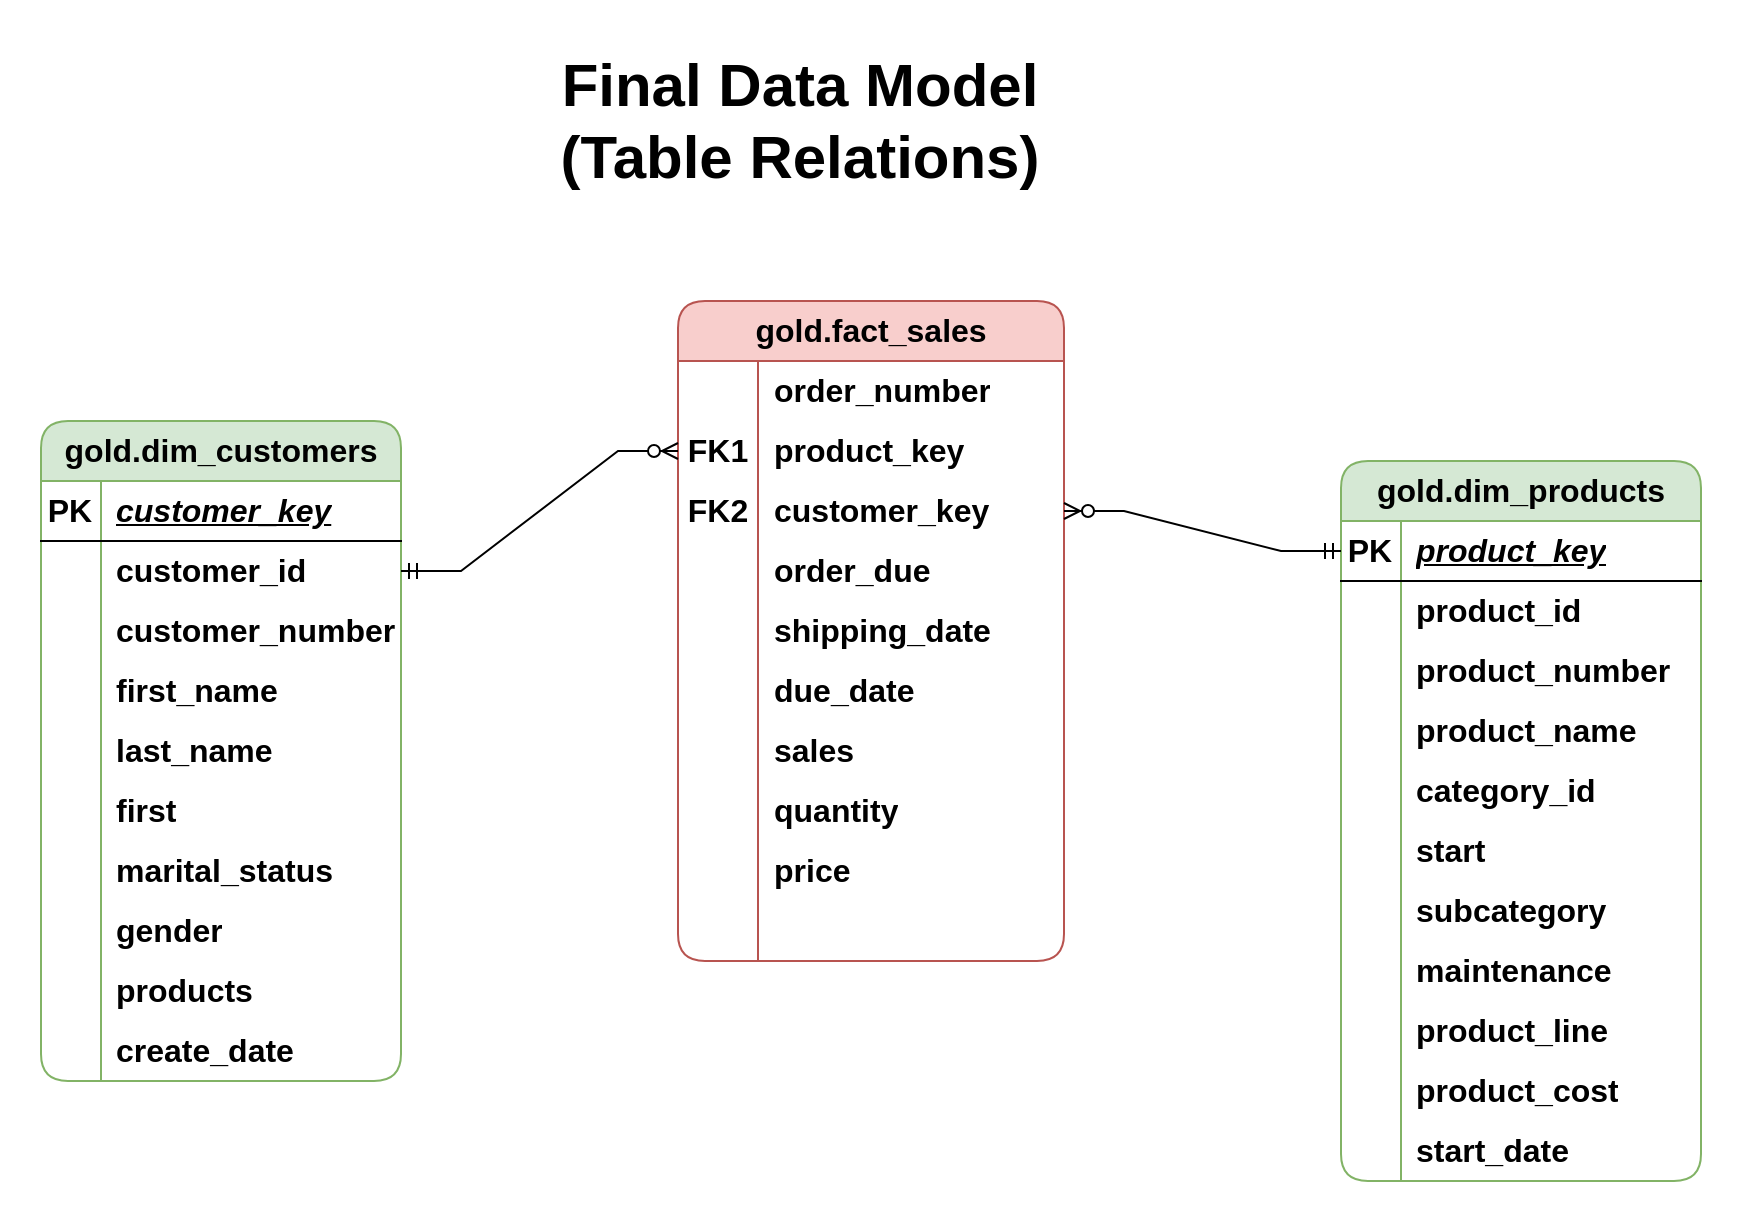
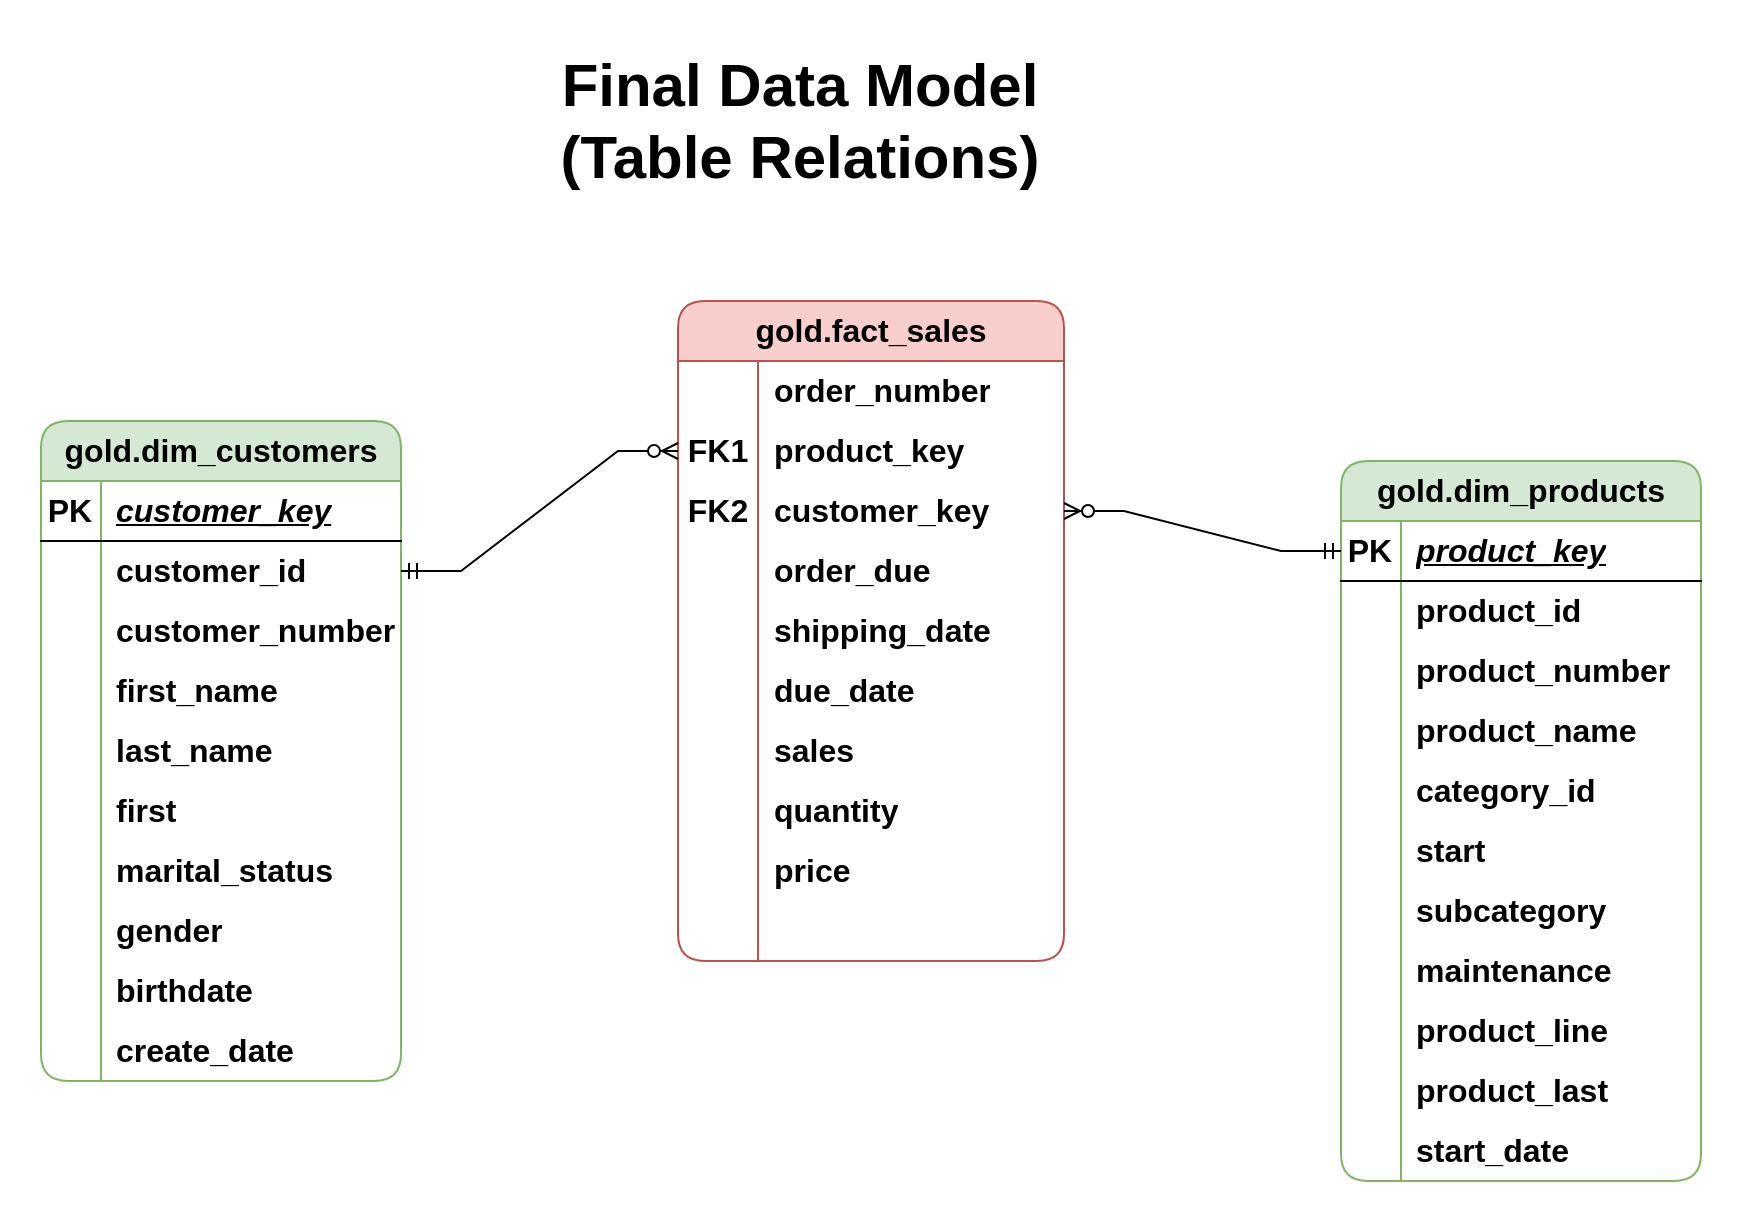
node "products": label "products" -> "birthdate"
node "product_cost": label "product_cost" -> "product_last"
